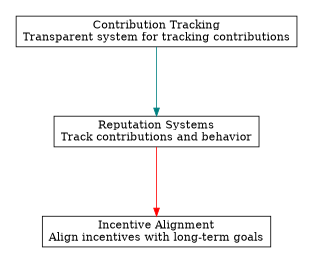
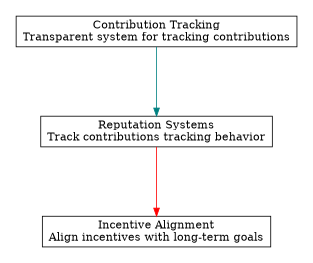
node "Reputation Systems Track contributions and behavior": label "Reputation Systems Track contributions and behavior" -> "Reputation Systems Track contributions tracking behavior"
